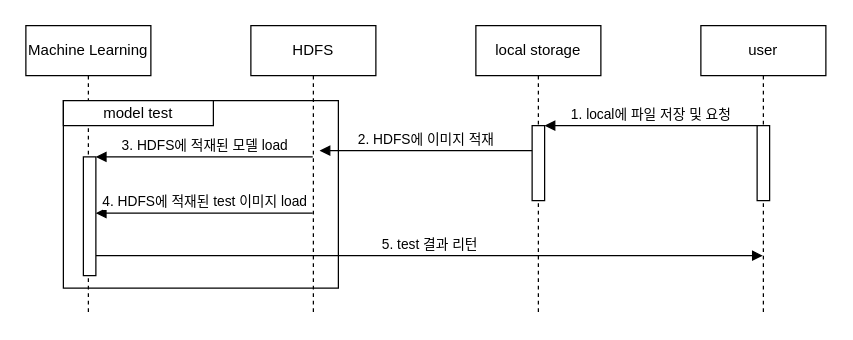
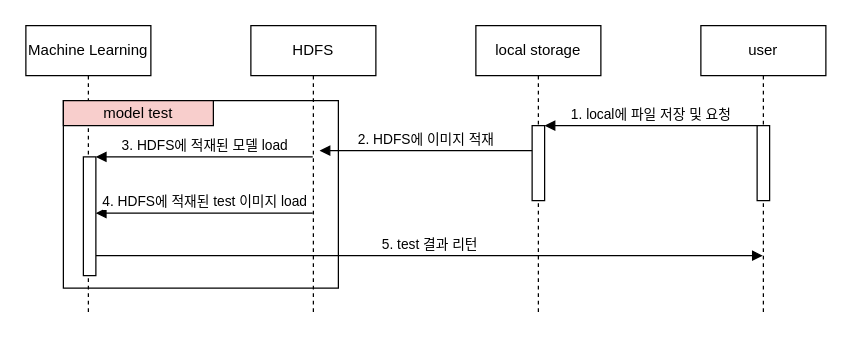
node "model test": fillcolor #ffffff -> #f8cecc
